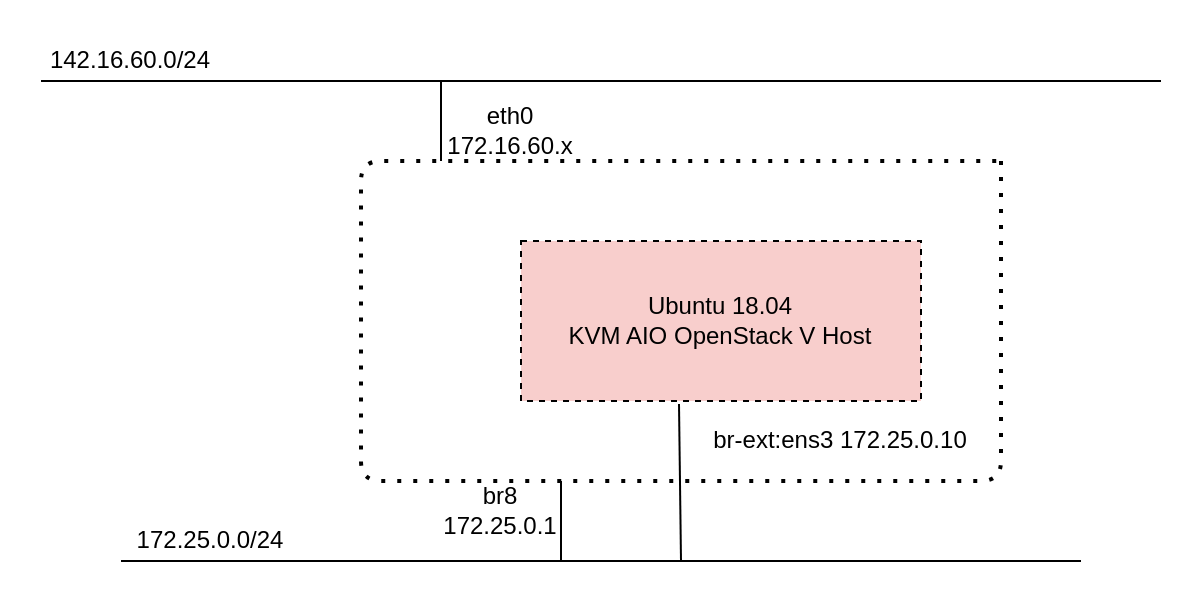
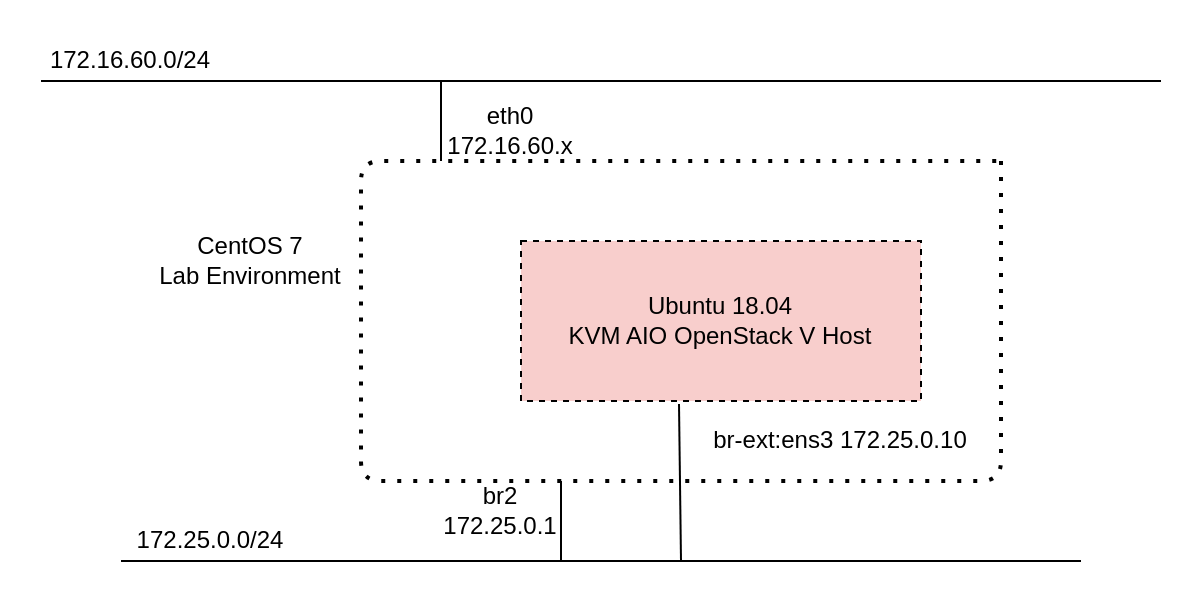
node "142.16.60.0/24": label "142.16.60.0/24" -> "172.16.60.0/24"
node "CentOS 7 Lab Environment": added
node "br8 172.25.0.1": label "br8 172.25.0.1" -> "br2 172.25.0.1"
